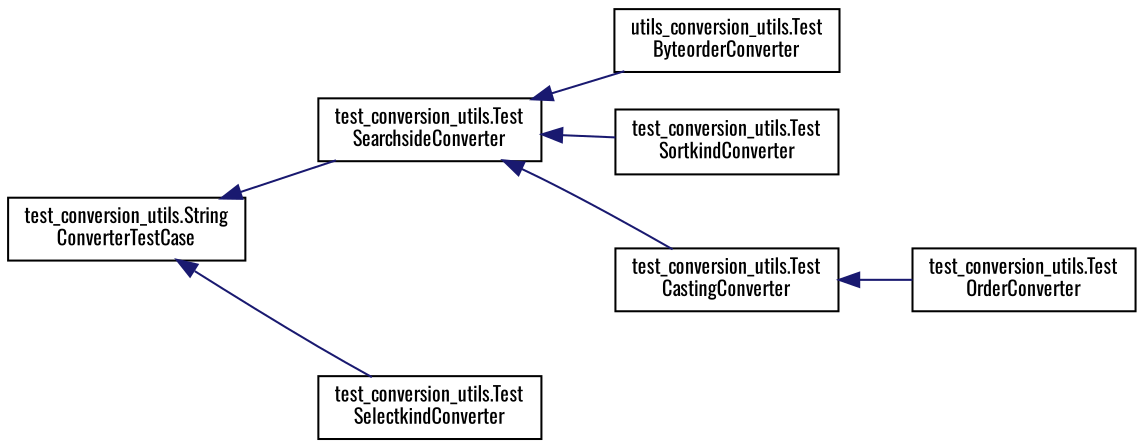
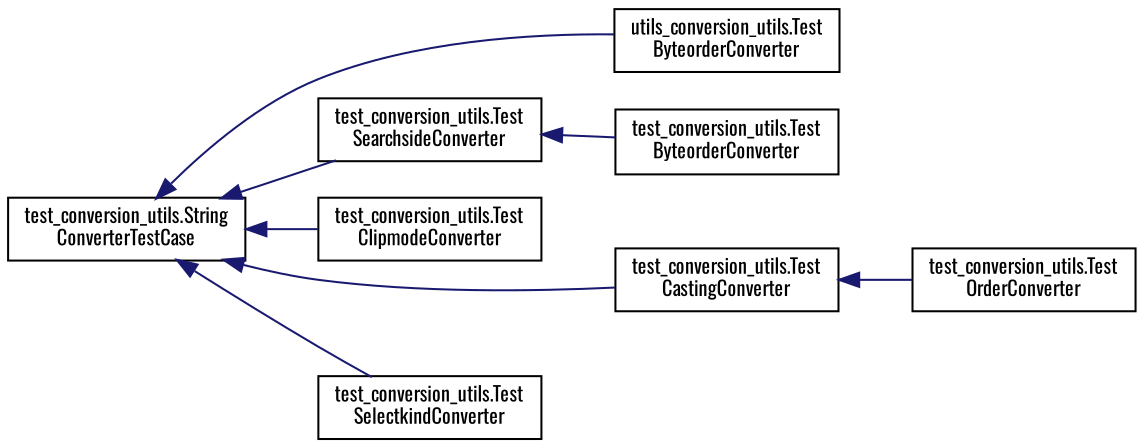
edge "utils_conversion_utils.Test ByteorderConverter" -> "test_conversion_utils.Test SearchsideConverter": now "utils_conversion_utils.Test ByteorderConverter" -> "test_conversion_utils.String ConverterTestCase"
node "test_conversion_utils.Test SortkindConverter": label "test_conversion_utils.Test SortkindConverter" -> "test_conversion_utils.Test ByteorderConverter"
edge "test_conversion_utils.Test CastingConverter" -> "test_conversion_utils.Test SearchsideConverter": now "test_conversion_utils.Test CastingConverter" -> "test_conversion_utils.String ConverterTestCase"
node "test_conversion_utils.Test ClipmodeConverter": added
